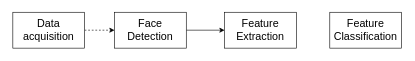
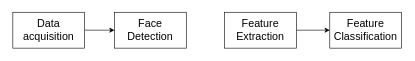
edge "Data acquisition" -> "Face Detection": style dashed -> solid
edge "Face Detection" -> "Feature Extraction": removed
edge "Feature Extraction" -> "Feature Classification": added
